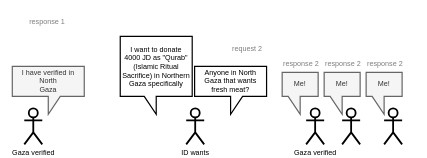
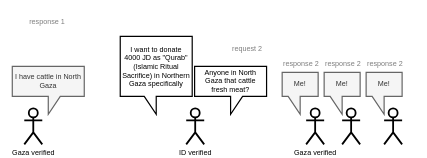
node "I have verified in North Gaza": label "I have verified in North Gaza" -> "I have cattle in North Gaza"
node "Anyone in North Gaza that wants fresh meat?": label "Anyone in North Gaza that wants fresh meat?" -> "Anyone in North Gaza that cattle fresh meat?"
node "ID wants": label "ID wants" -> "ID verified"
